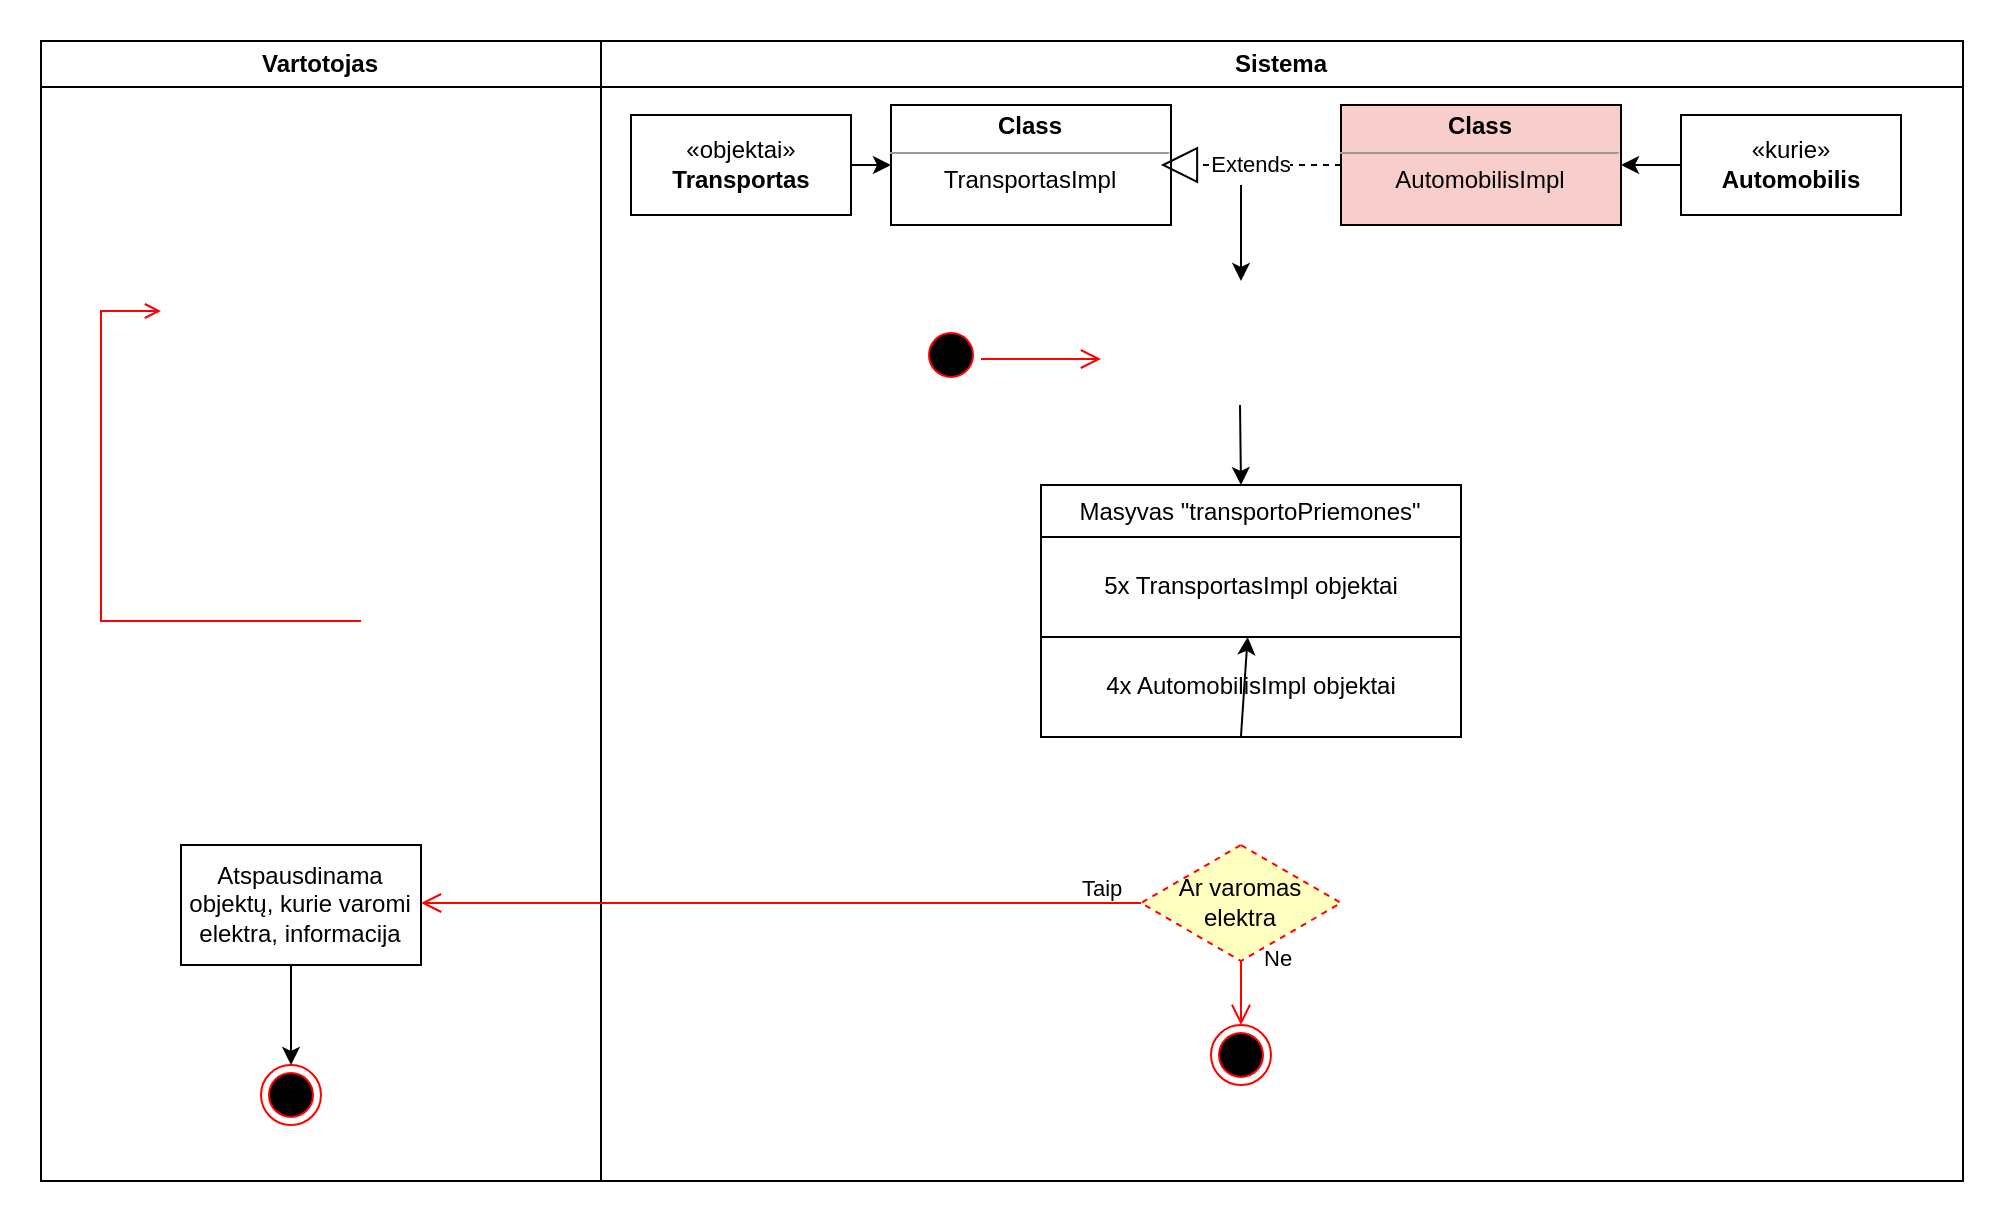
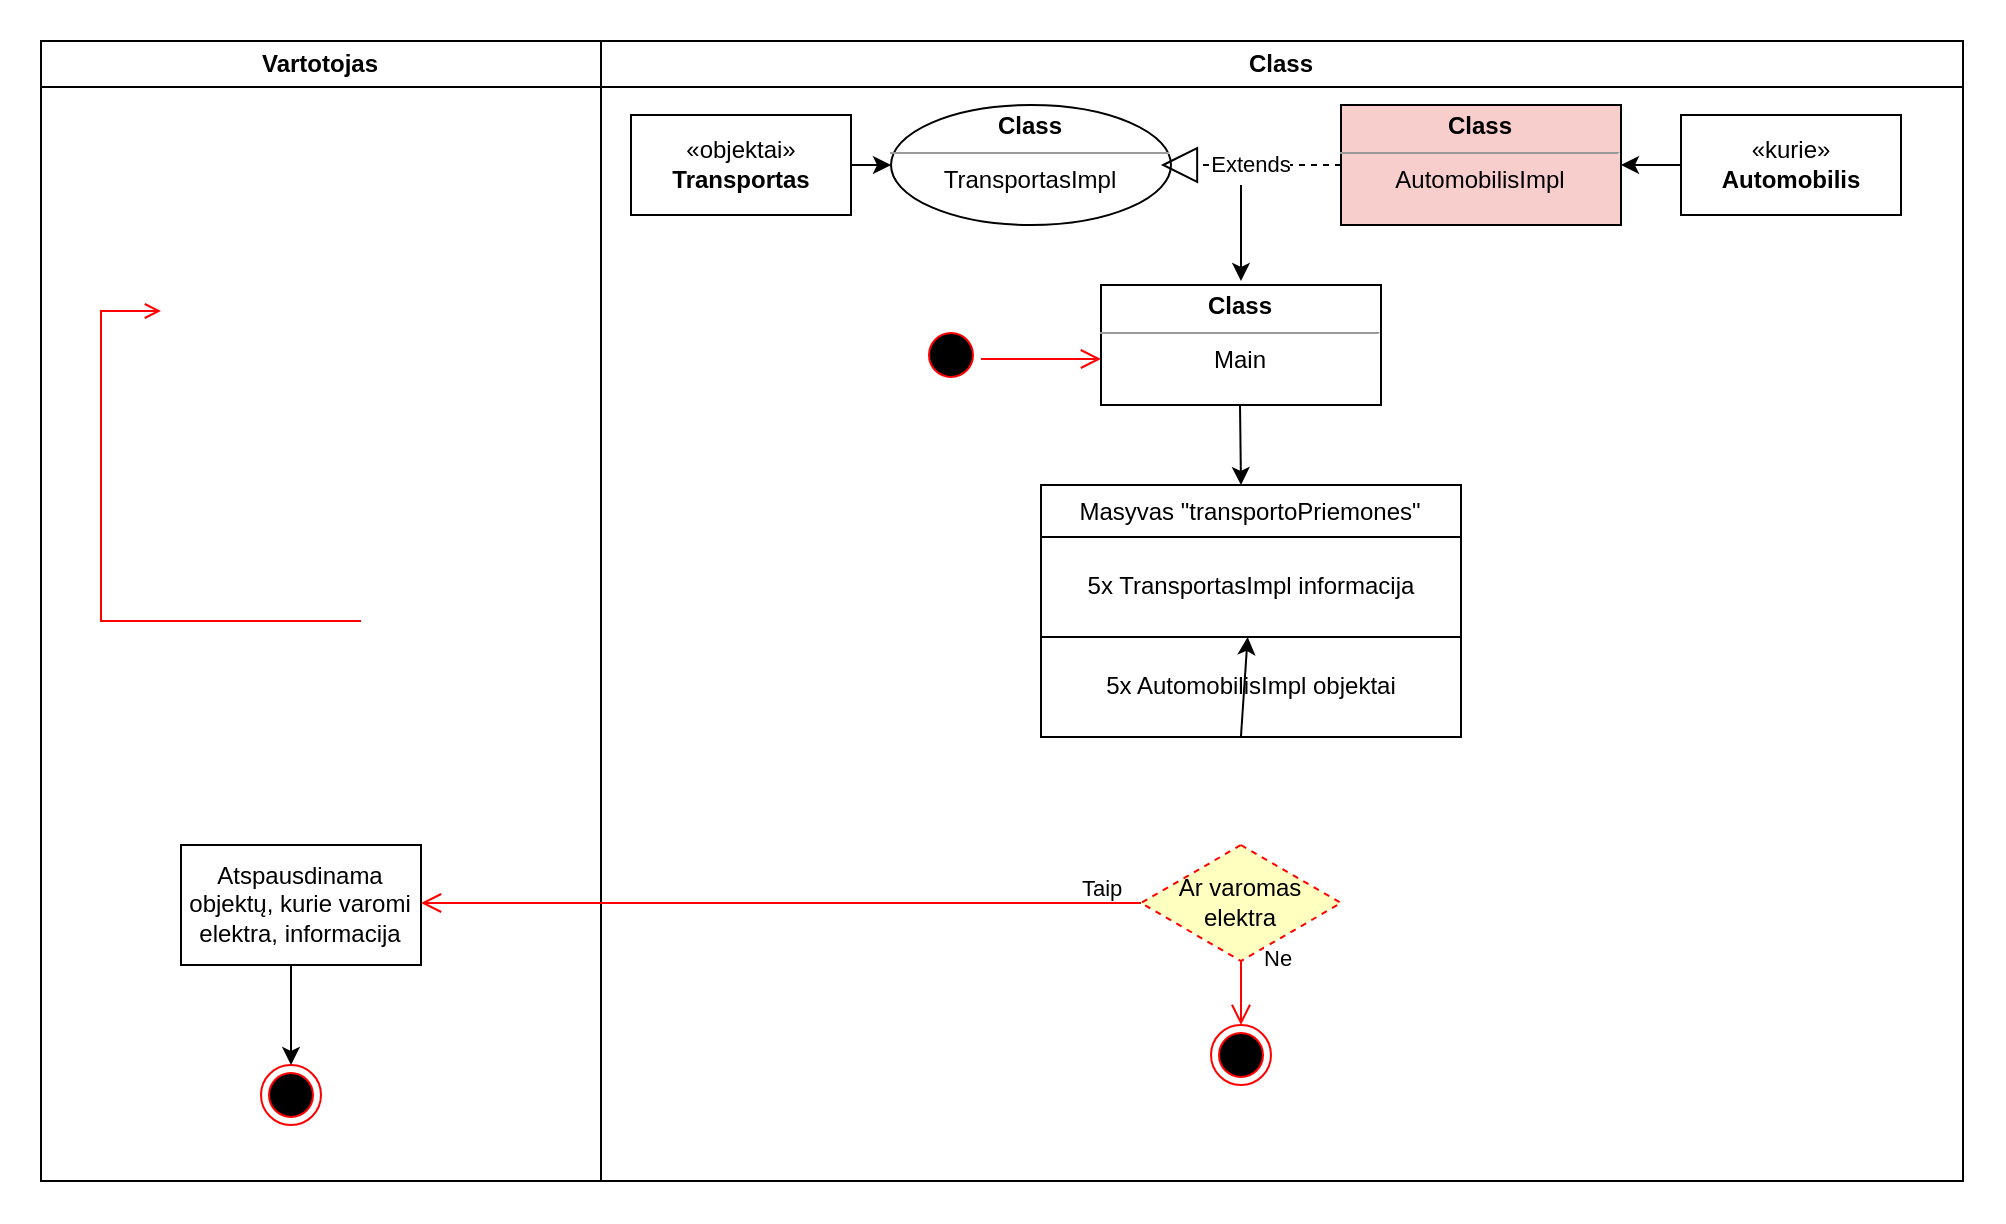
node "Sistema": label "Sistema" -> "Class"
node "Class TransportasImpl": shape rectangle -> ellipse
node "Class Main": added
node "5x TransportasImpl objektai": label "5x TransportasImpl objektai" -> "5x TransportasImpl informacija"
node "4x AutomobilisImpl objektai": label "4x AutomobilisImpl objektai" -> "5x AutomobilisImpl objektai"
